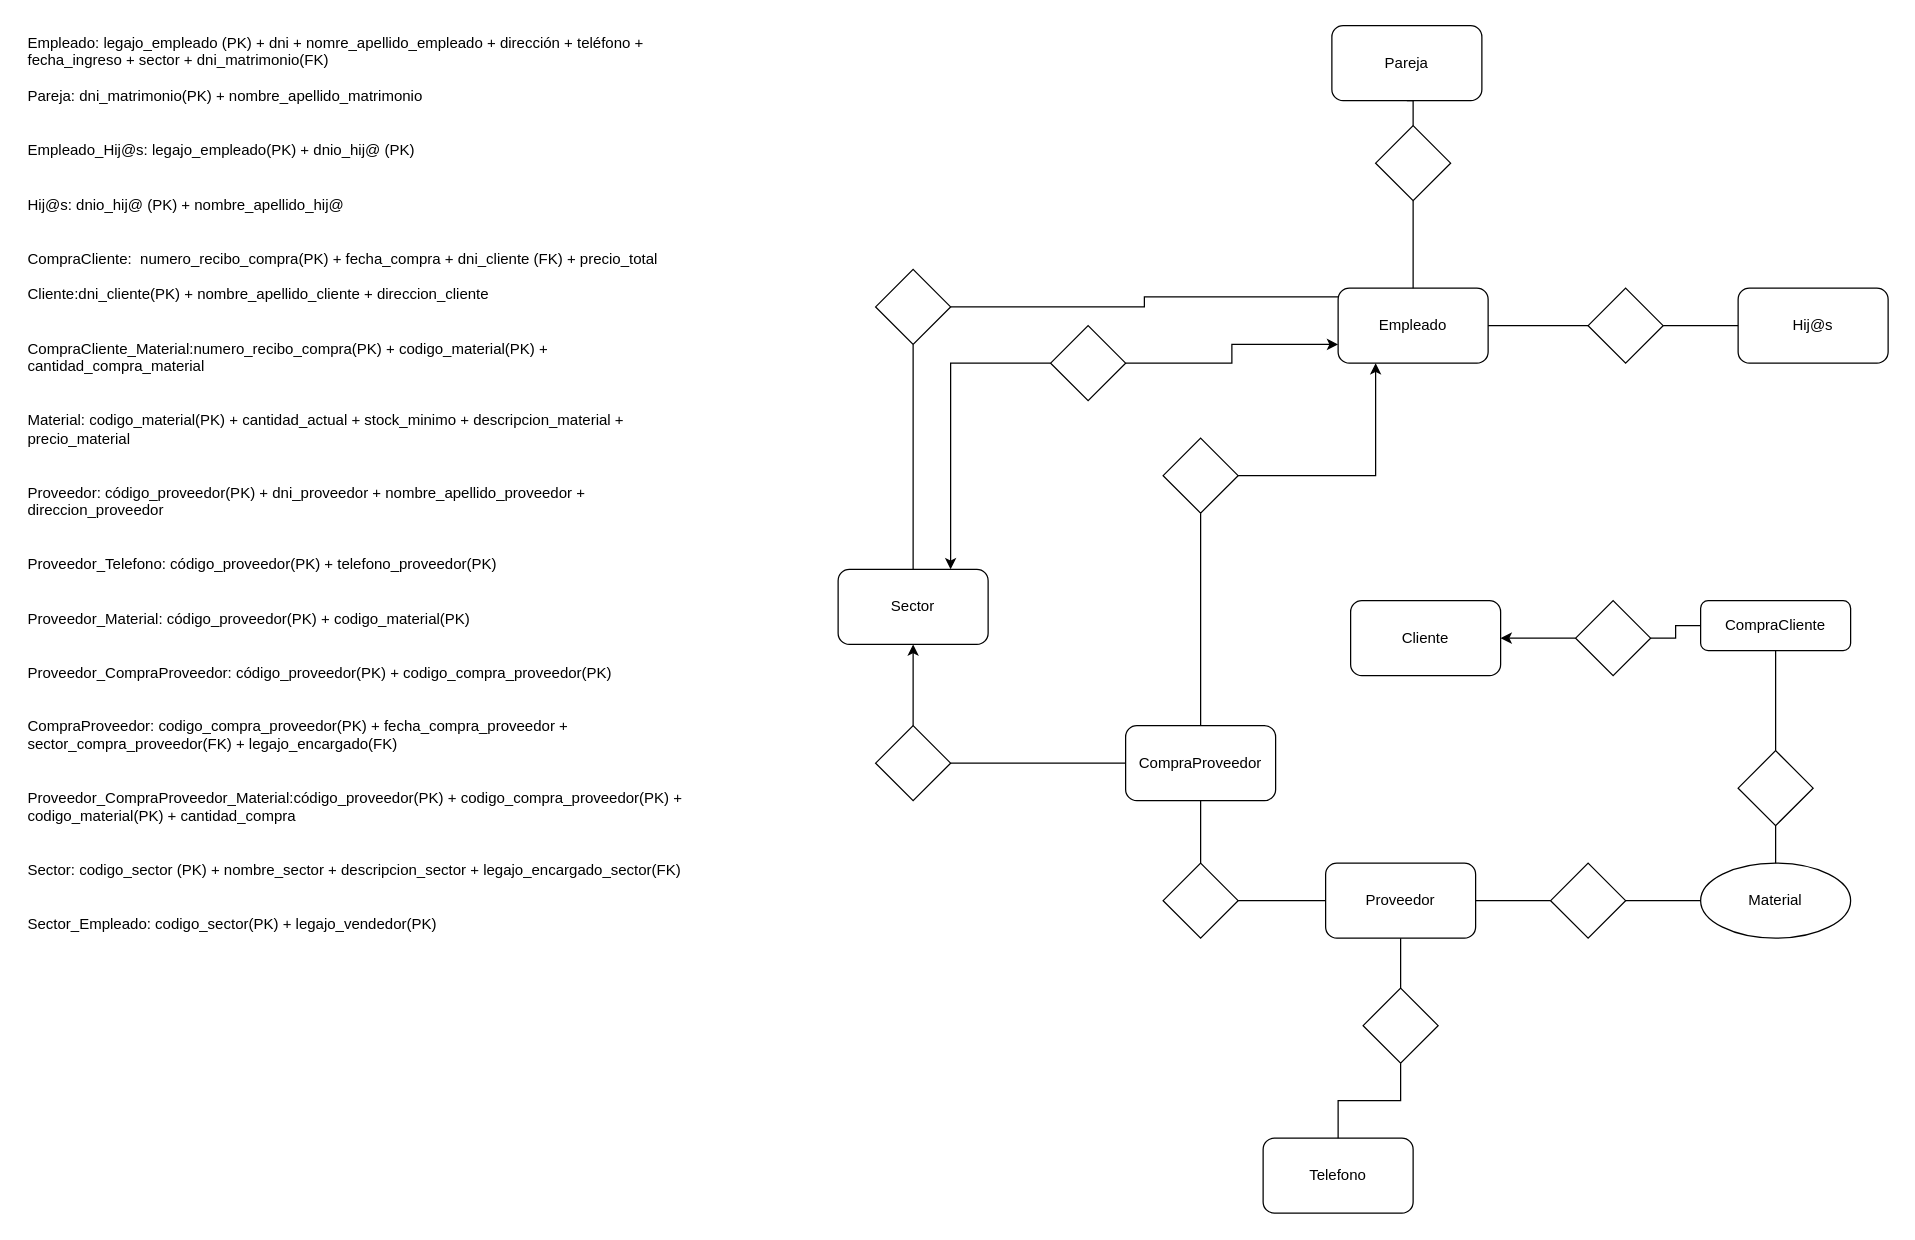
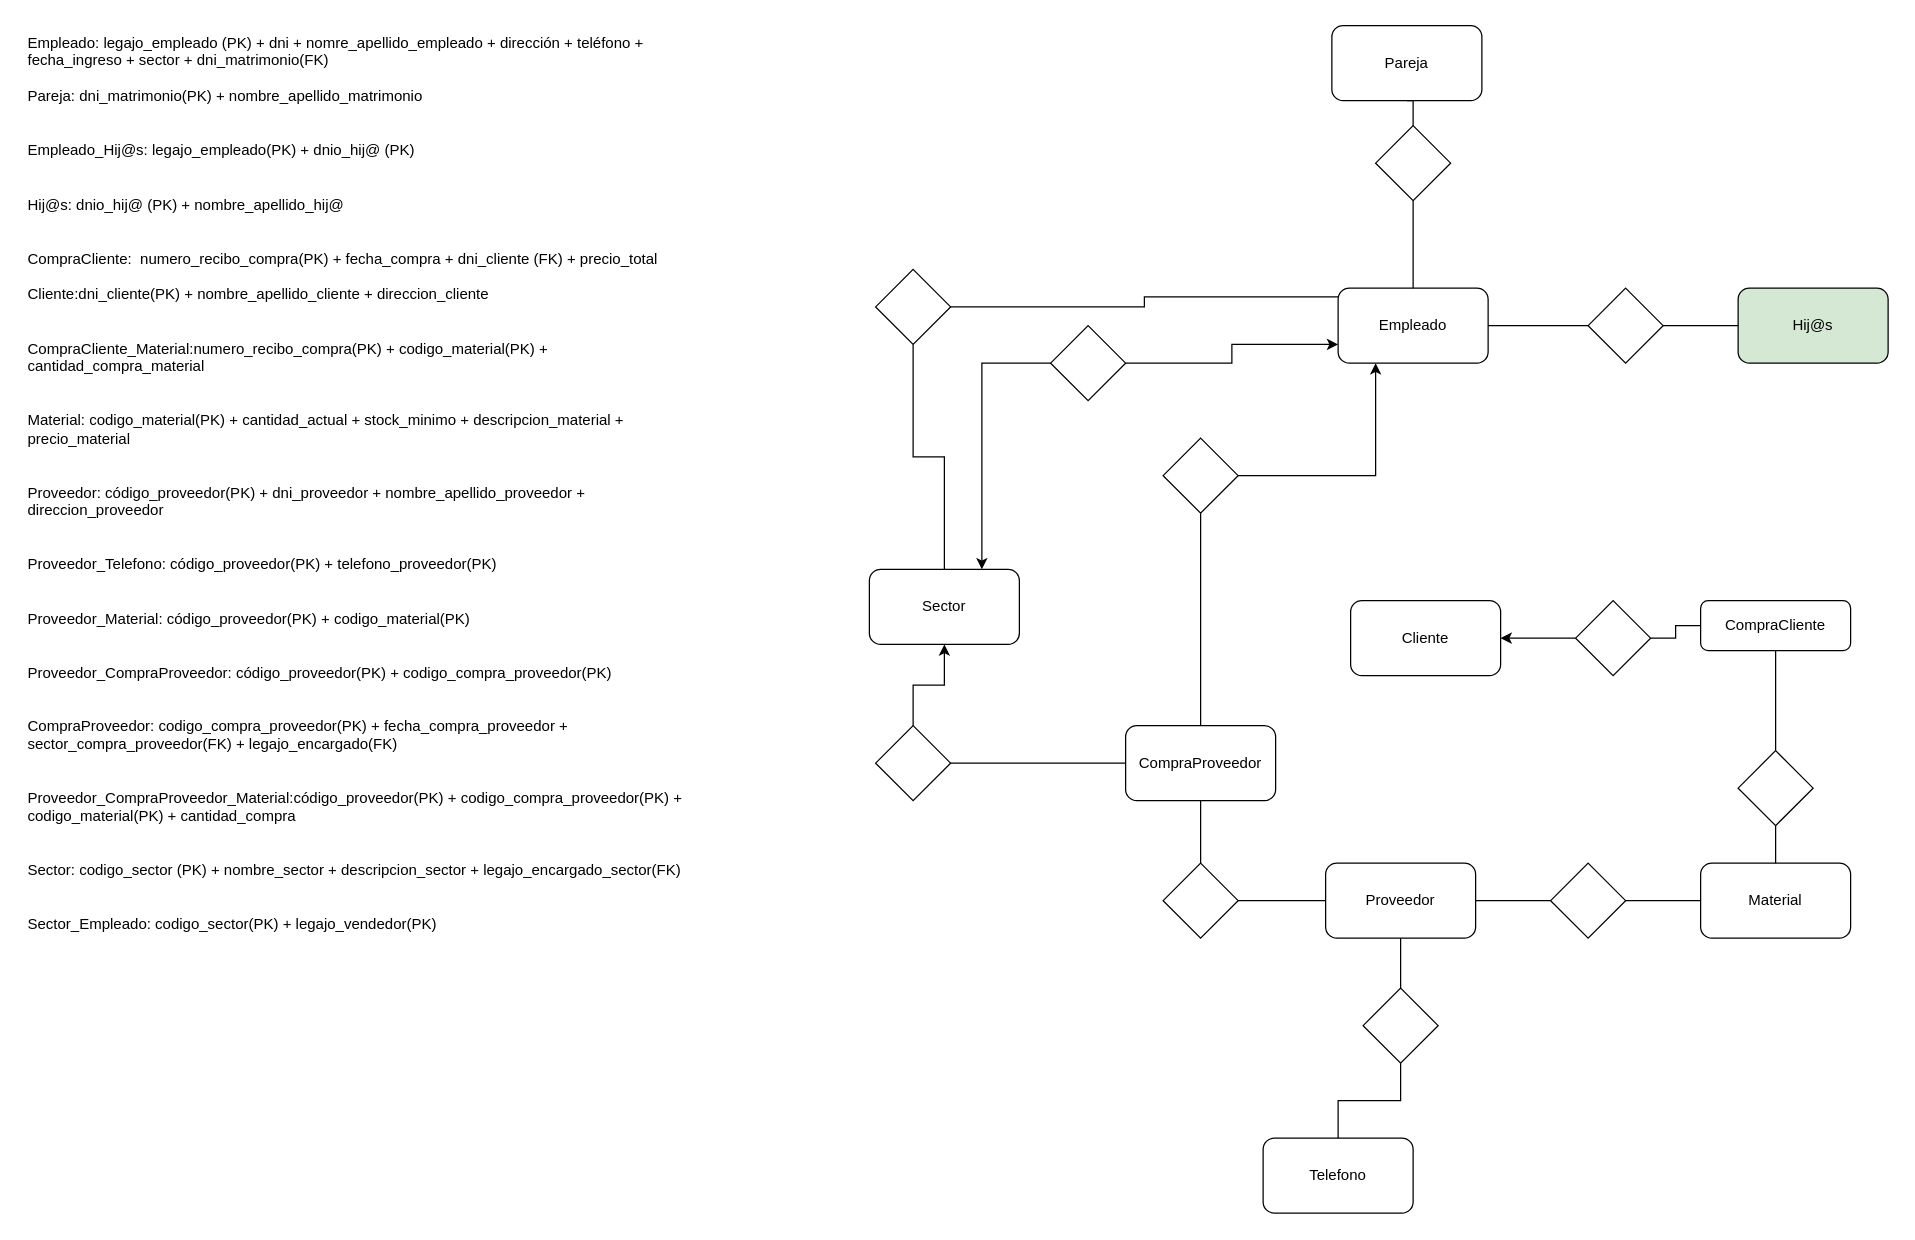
node "Hij@s": fillcolor #ffffff -> #d5e8d4
node "Sector": moved (913, 607) -> (944, 607)
node "Material": shape ellipse -> rounded rectangle
